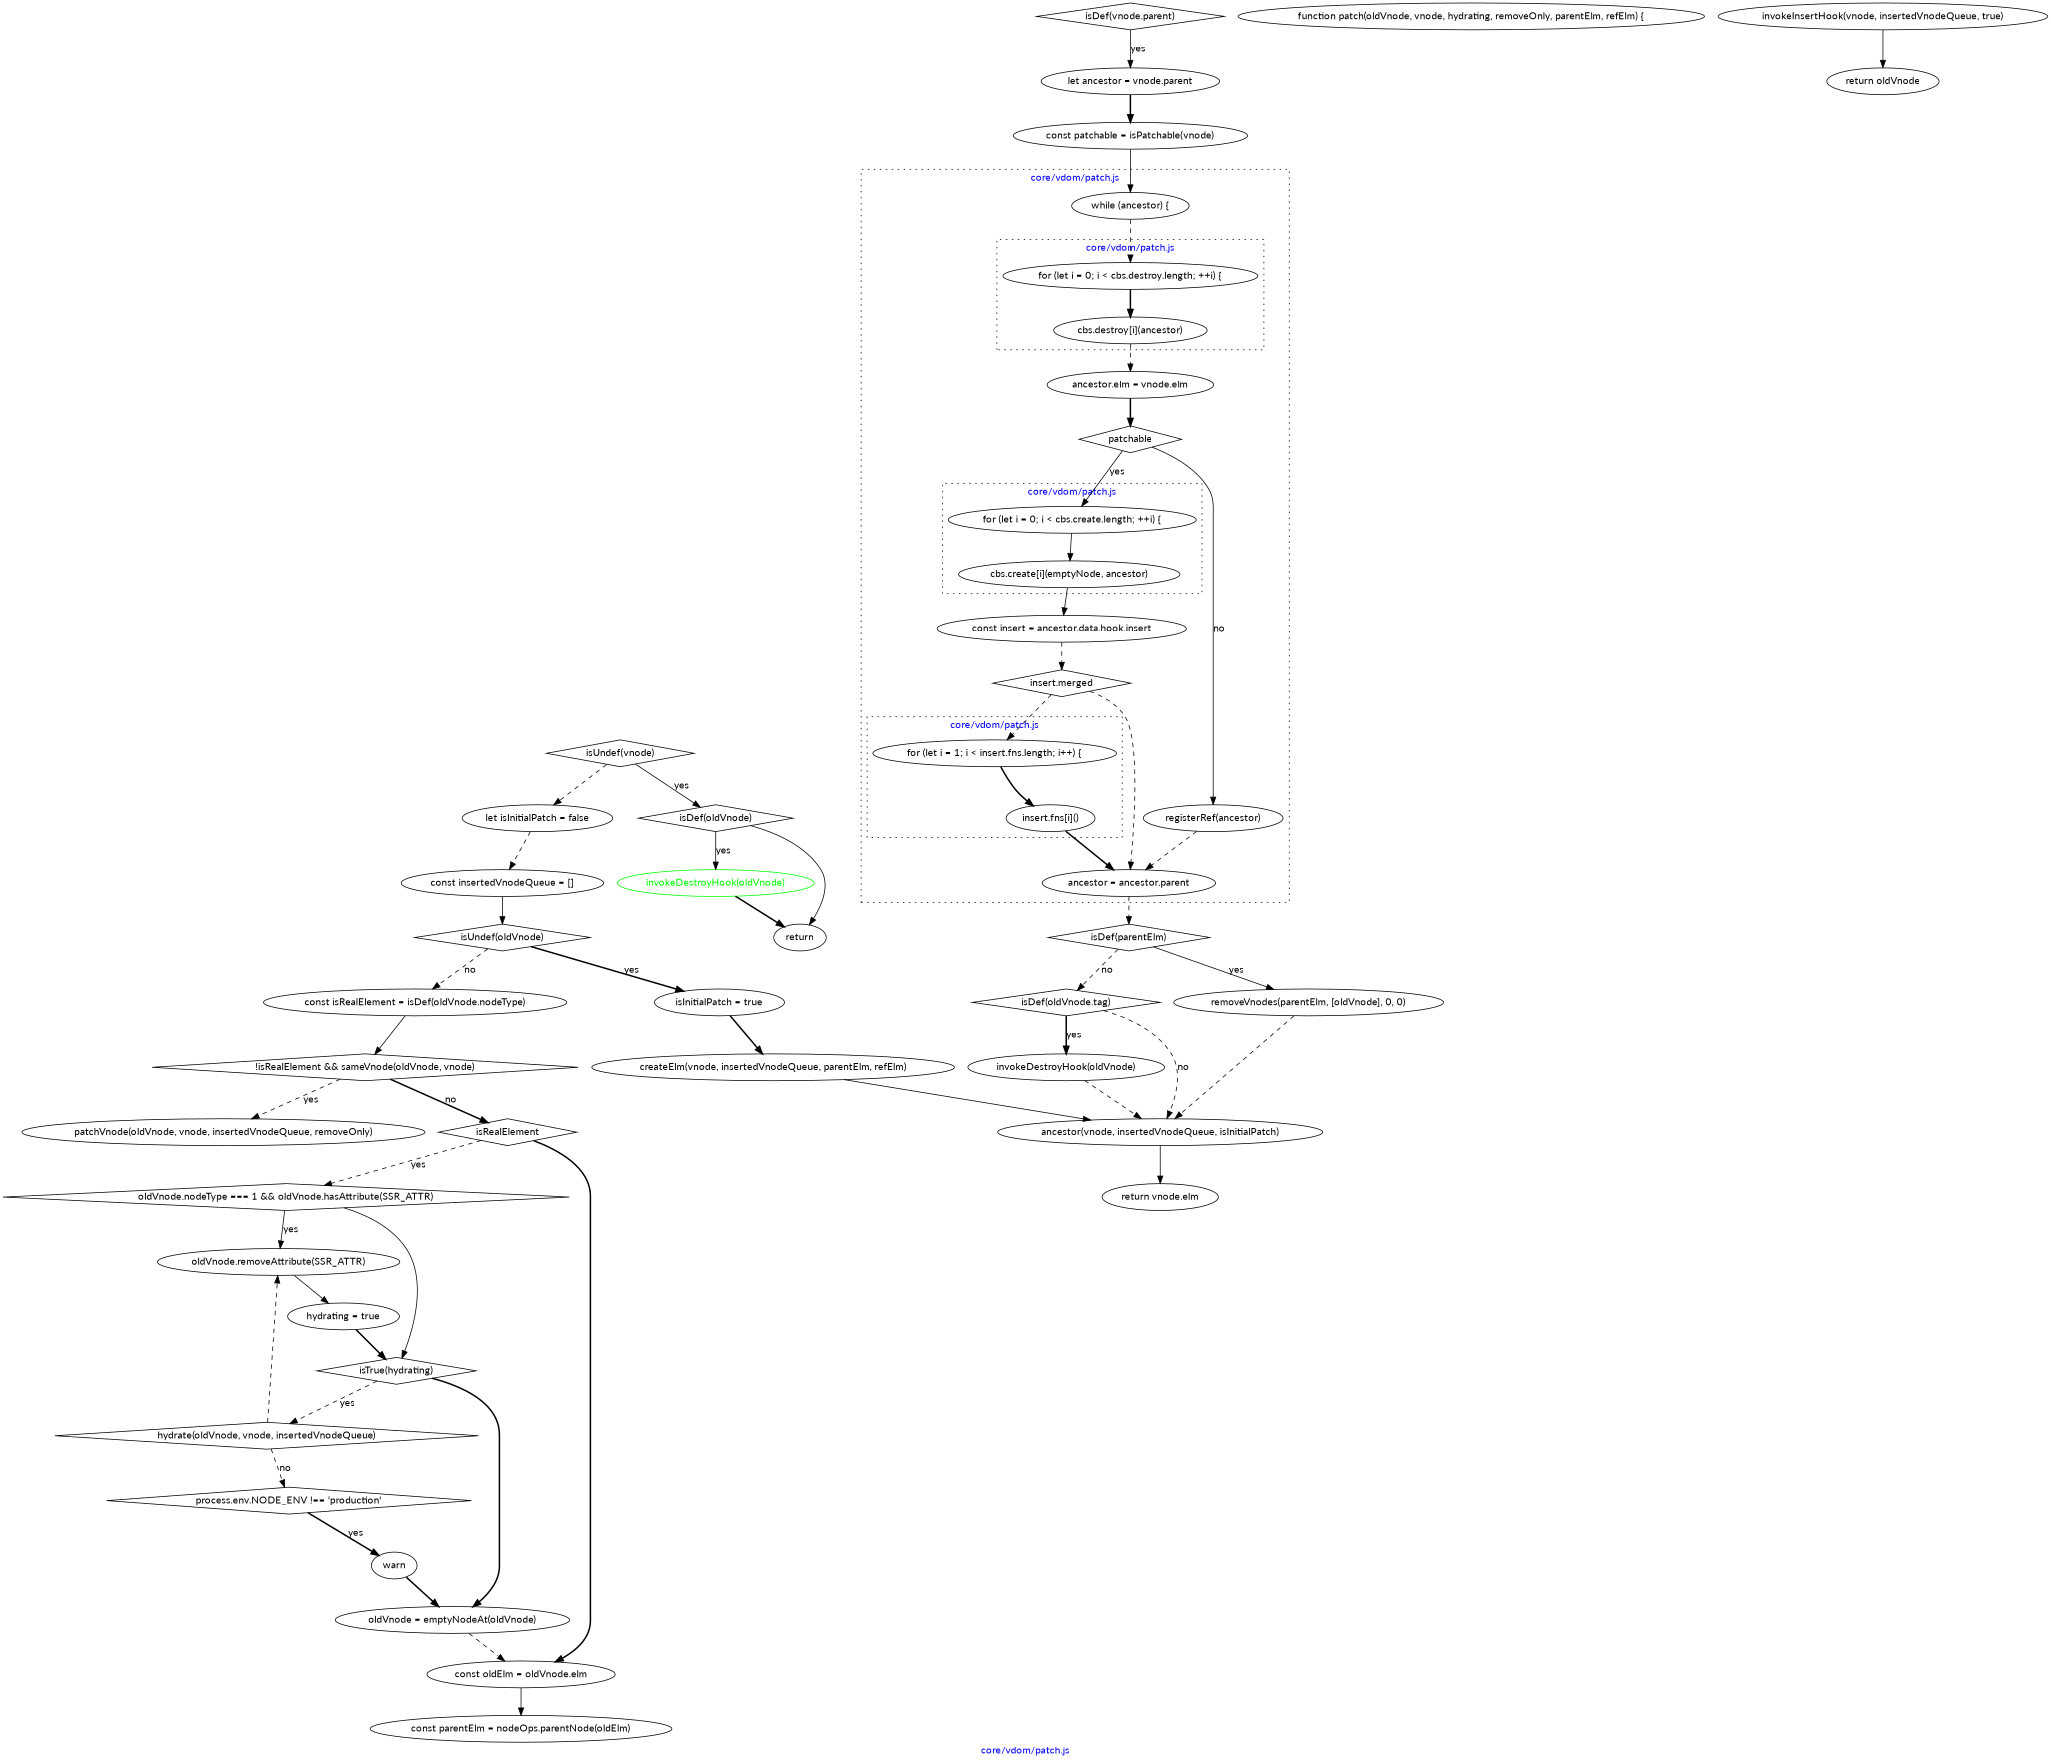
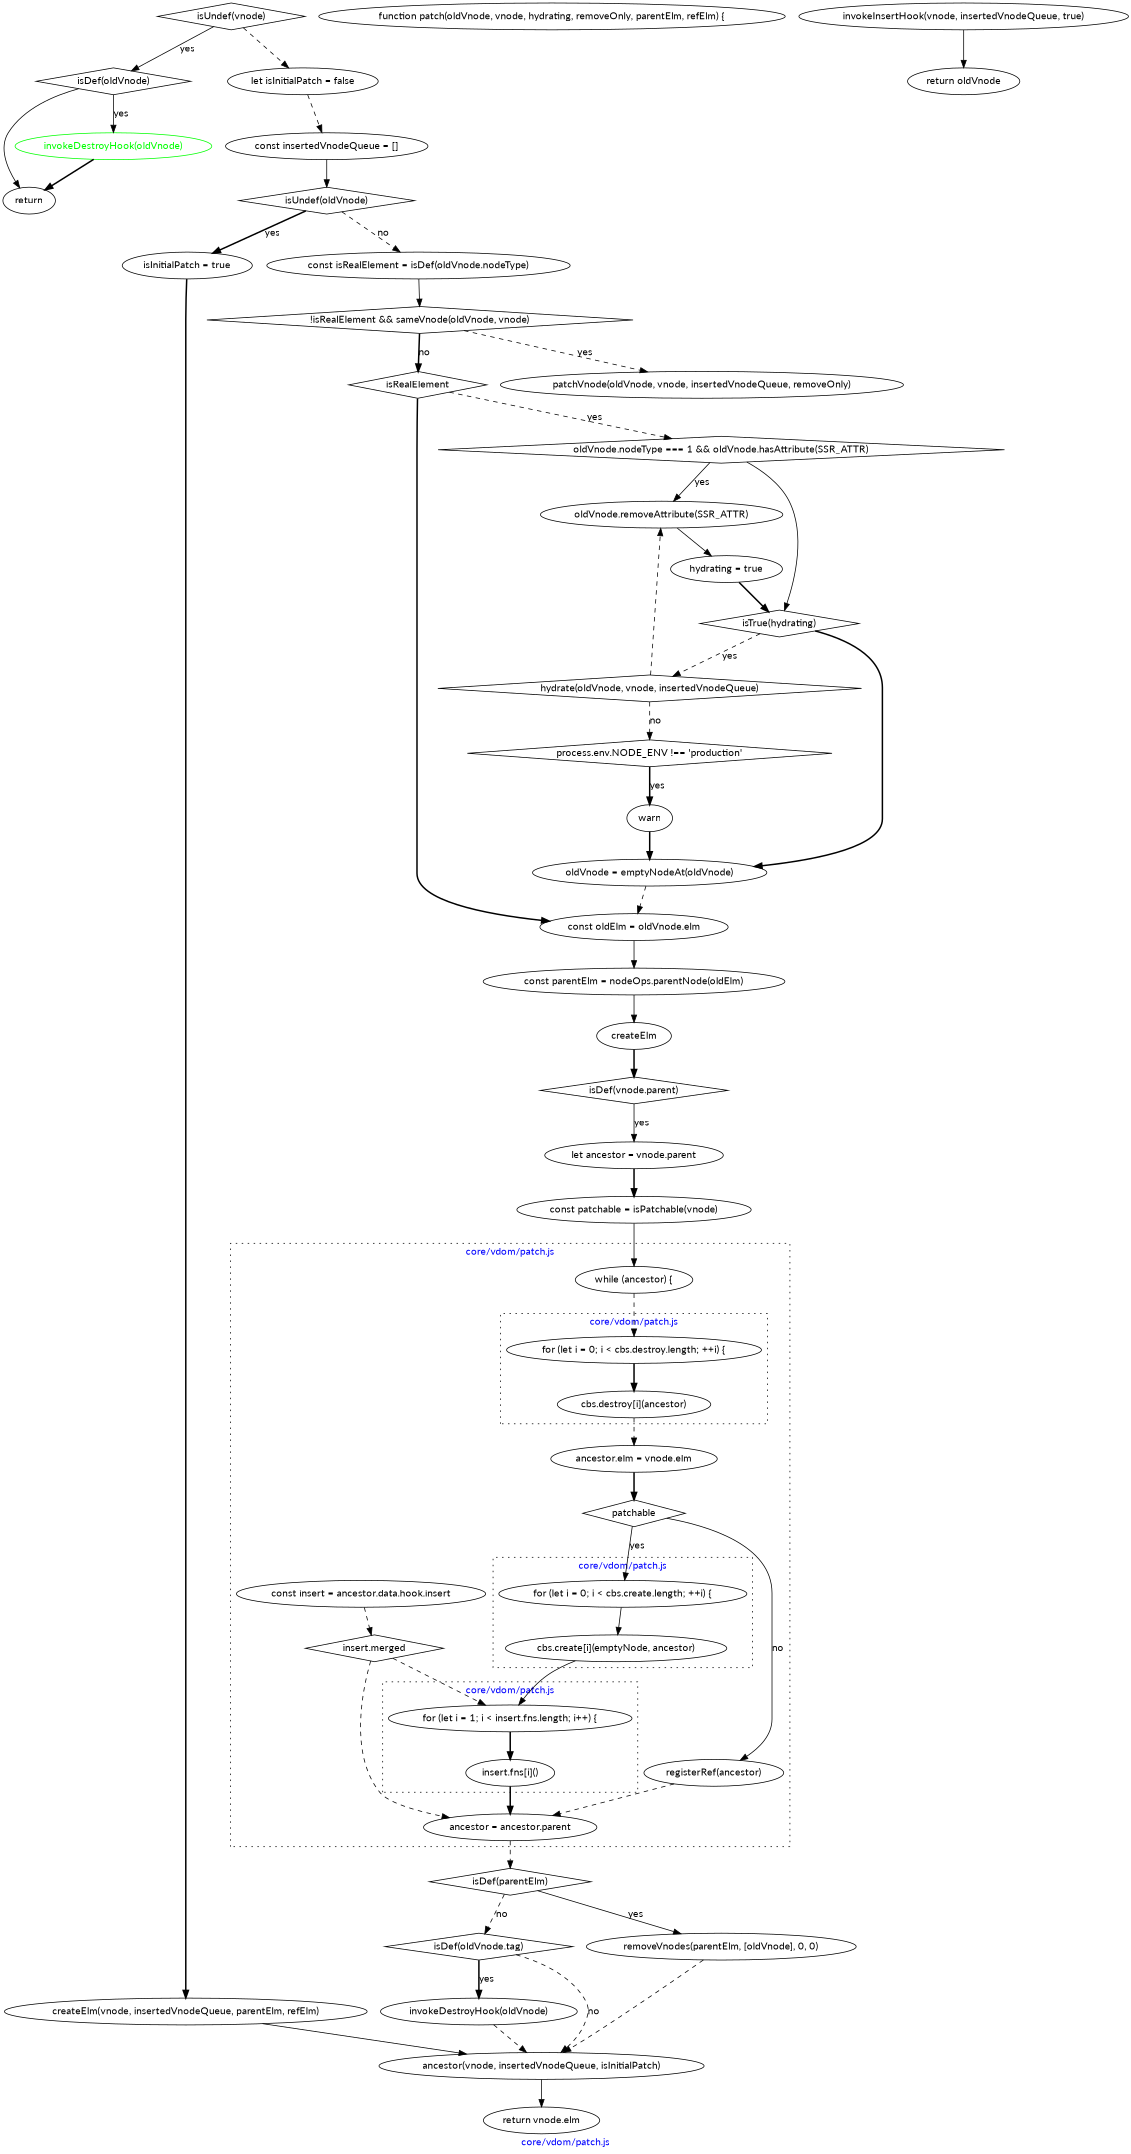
edge "cbs.create[i](emptyNode, ancestor)" -> "const insert = ancestor.data.hook.insert": now "cbs.create[i](emptyNode, ancestor)" -> "for (let i = 1; i < insert.fns.length; i++) {"
node "createElm": added
